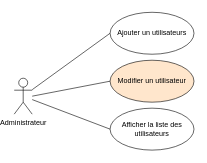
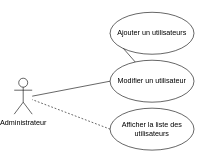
edge "Ajouter un utilisateurs" -- "Administrateur": now "Ajouter un utilisateurs" -- "Modifier un utilisateur"
node "Modifier un utilisateur": fillcolor #ffe6cc -> #ffffff
edge "Administrateur" -- "Afficher la liste des utilisateurs": style solid -> dashed
